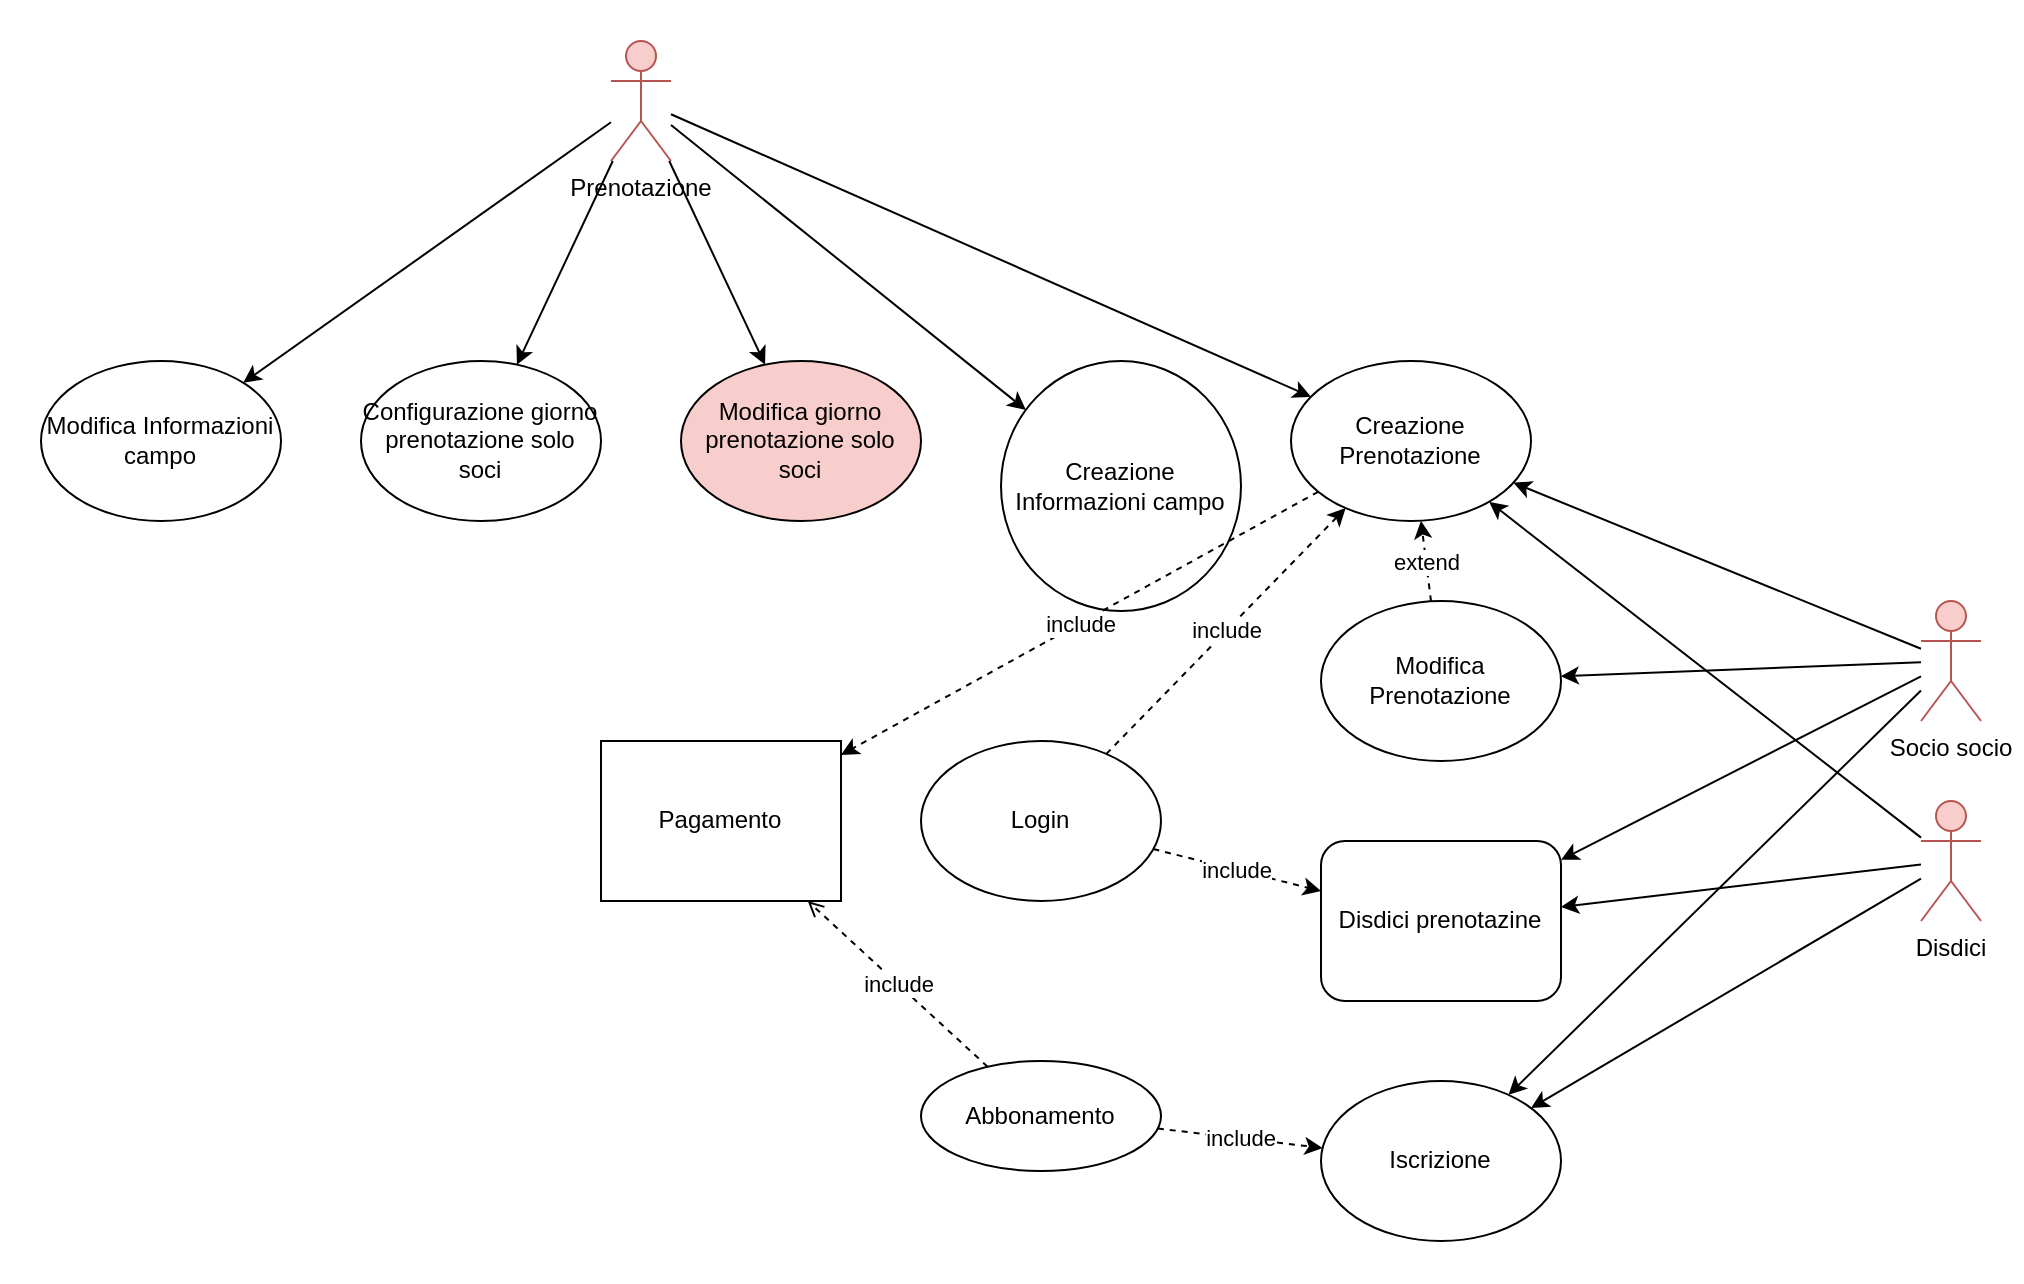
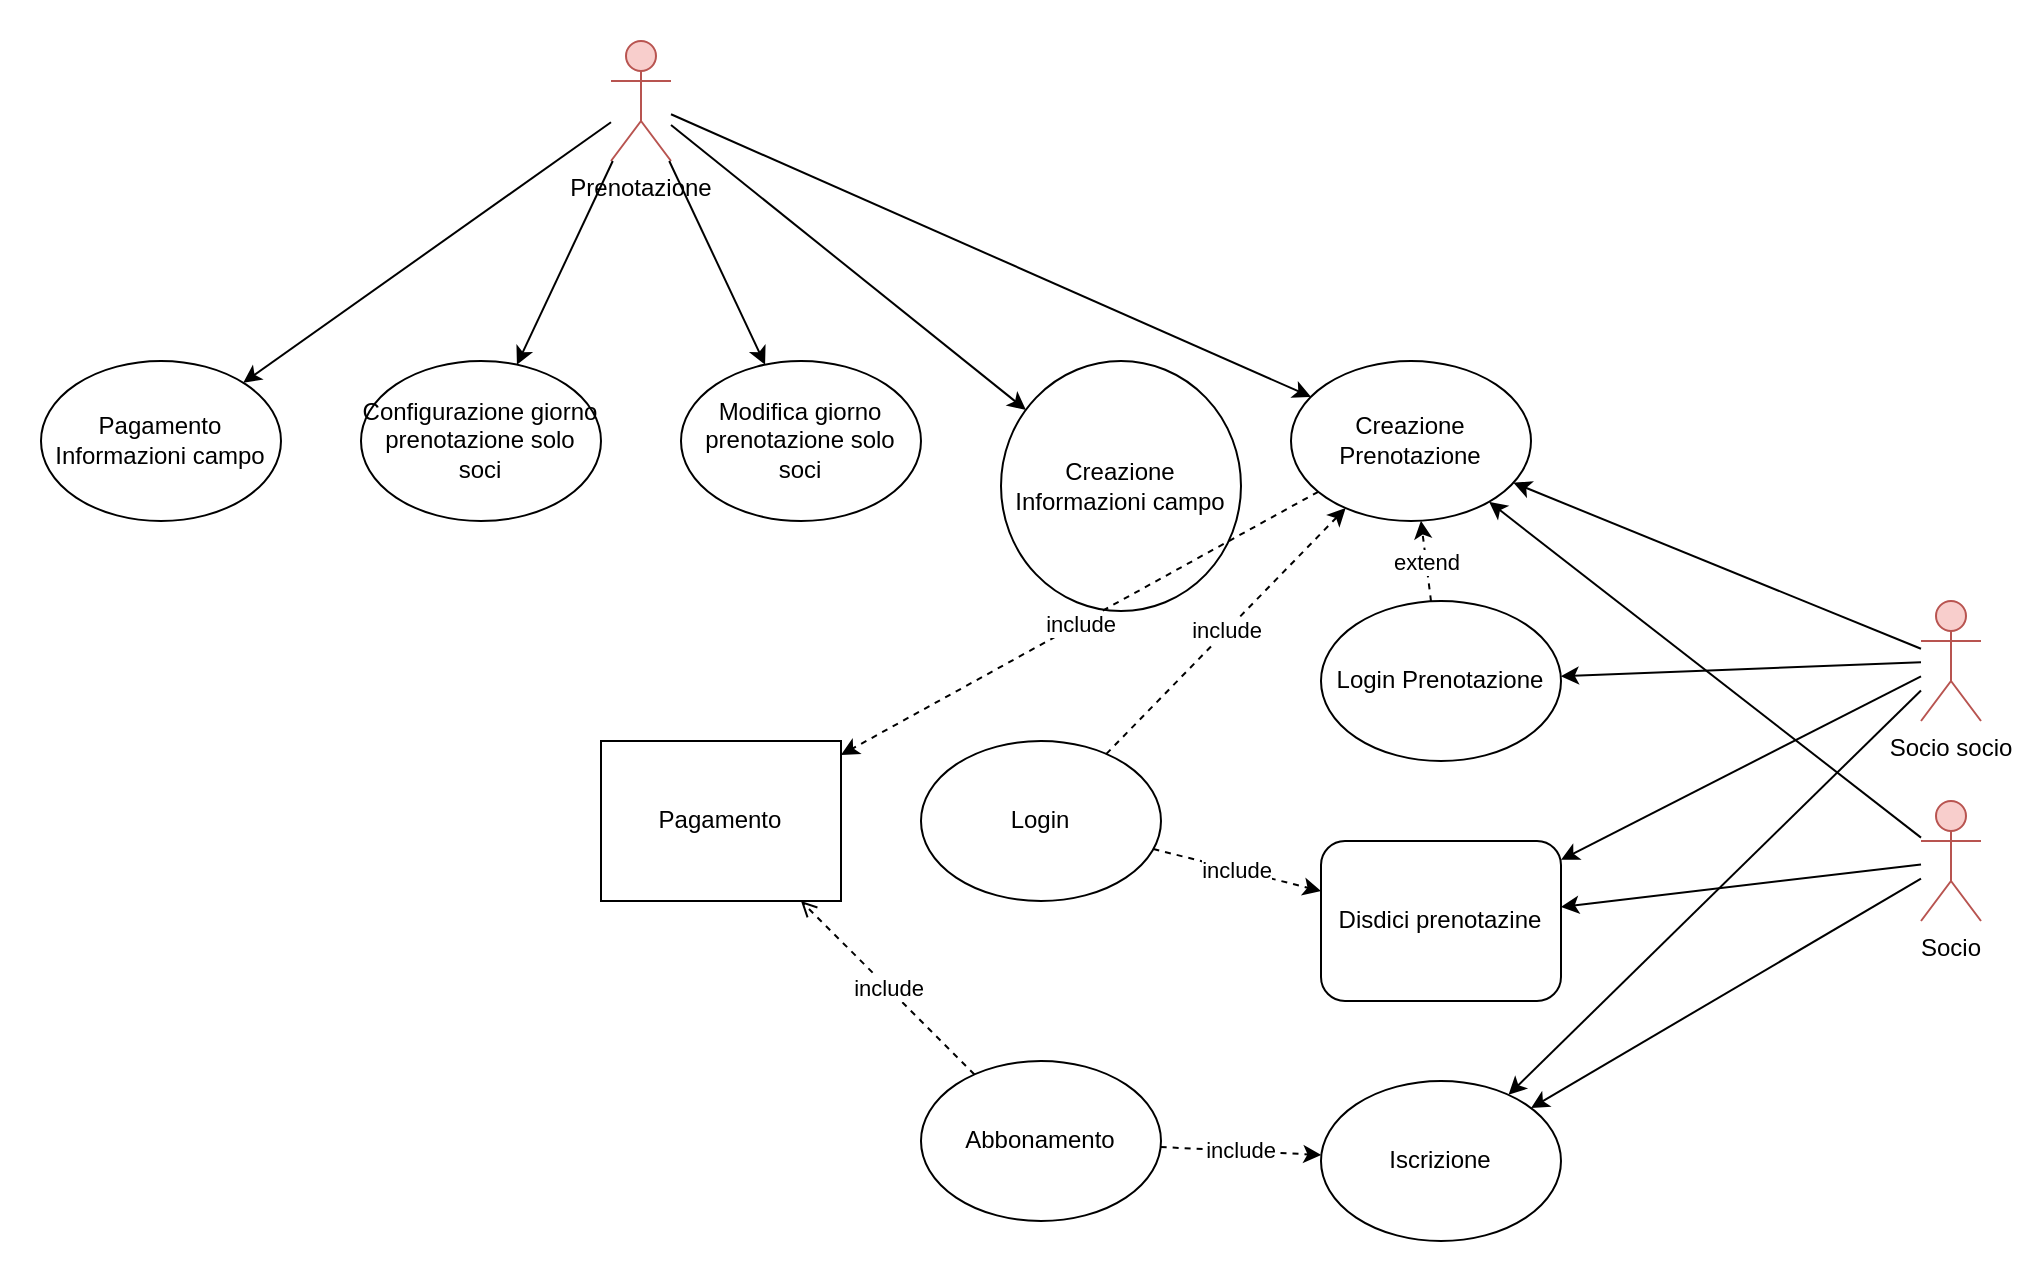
node "Modifica Informazioni campo": label "Modifica Informazioni campo" -> "Pagamento Informazioni campo"
node "Modifica giorno prenotazione solo soci": fillcolor #f8cecc -> #ffffff
node "Modifica Prenotazione": label "Modifica Prenotazione" -> "Login Prenotazione"
node "Disdici": label "Disdici" -> "Socio"
node "Abbonamento": size 240x110 -> 240x160
